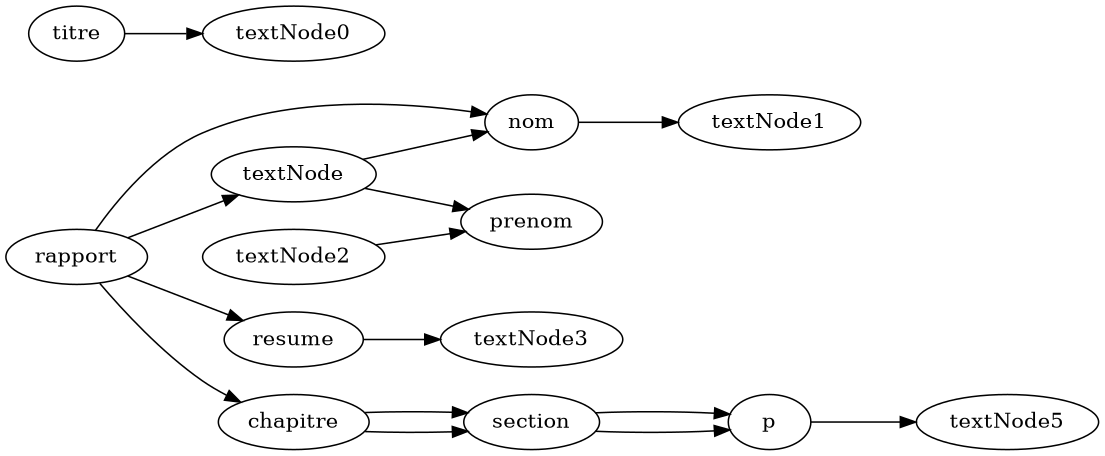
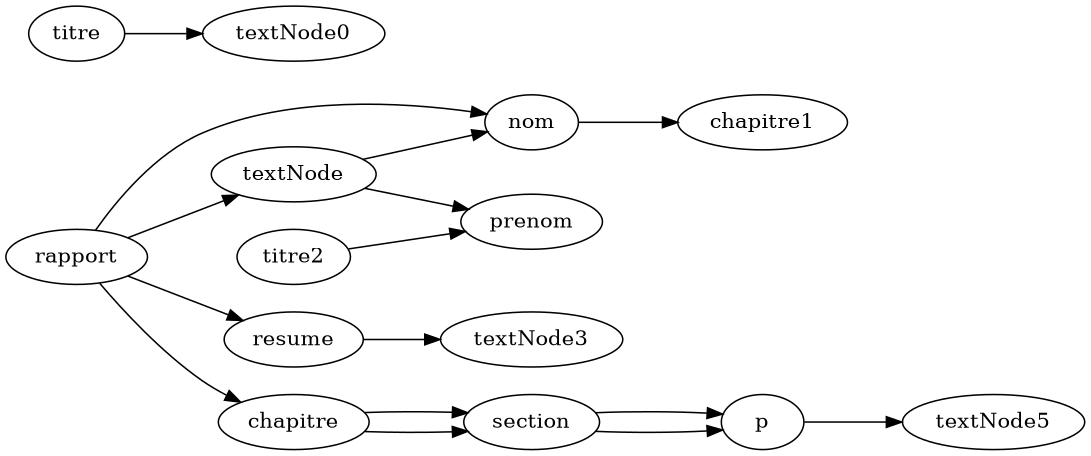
node "textNode1": label "textNode1" -> "chapitre1"
node "textNode2": label "textNode2" -> "titre2"
